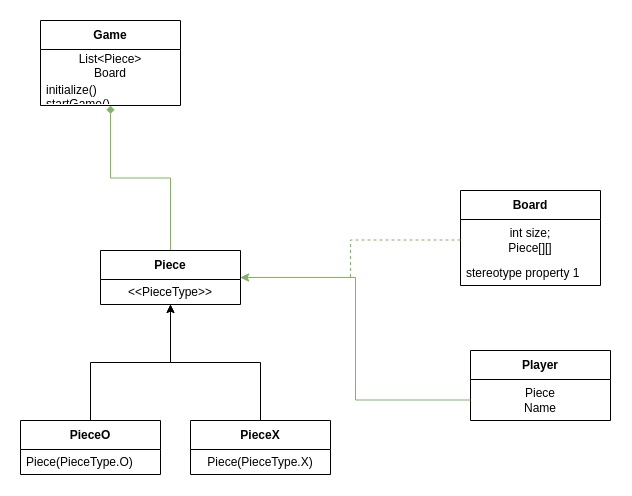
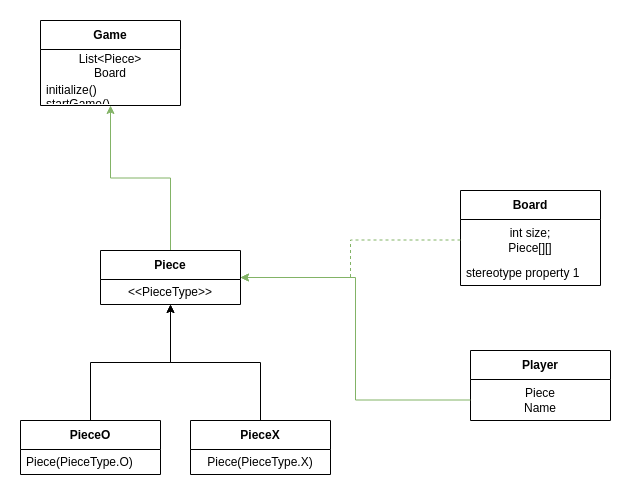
edge "Piece" -> "Game": arrowhead diamond -> classic
